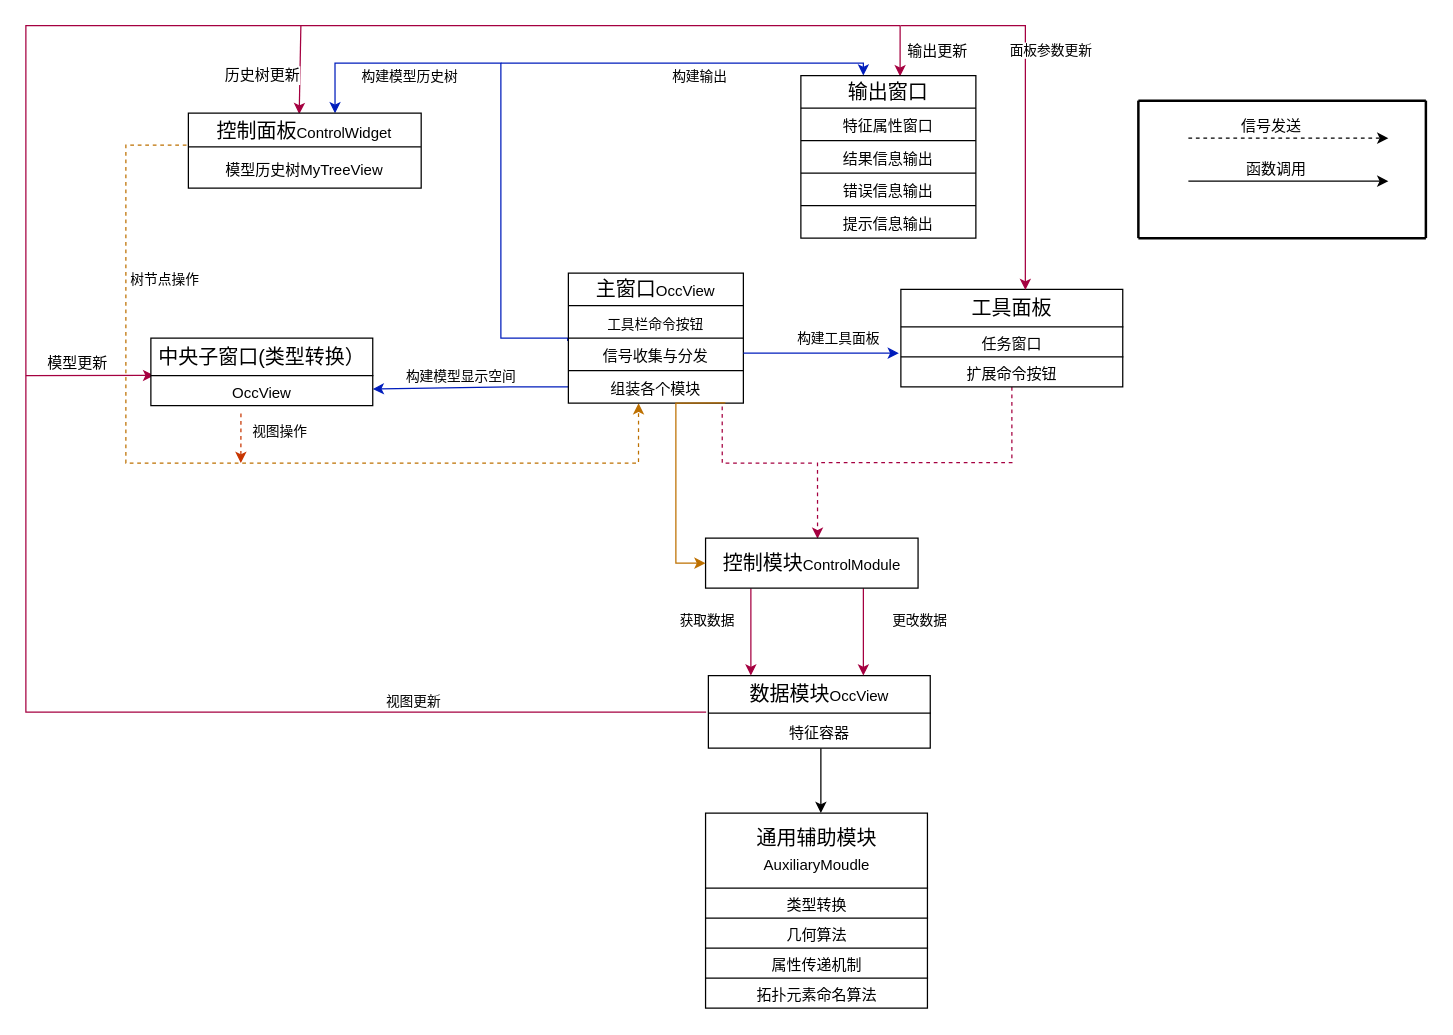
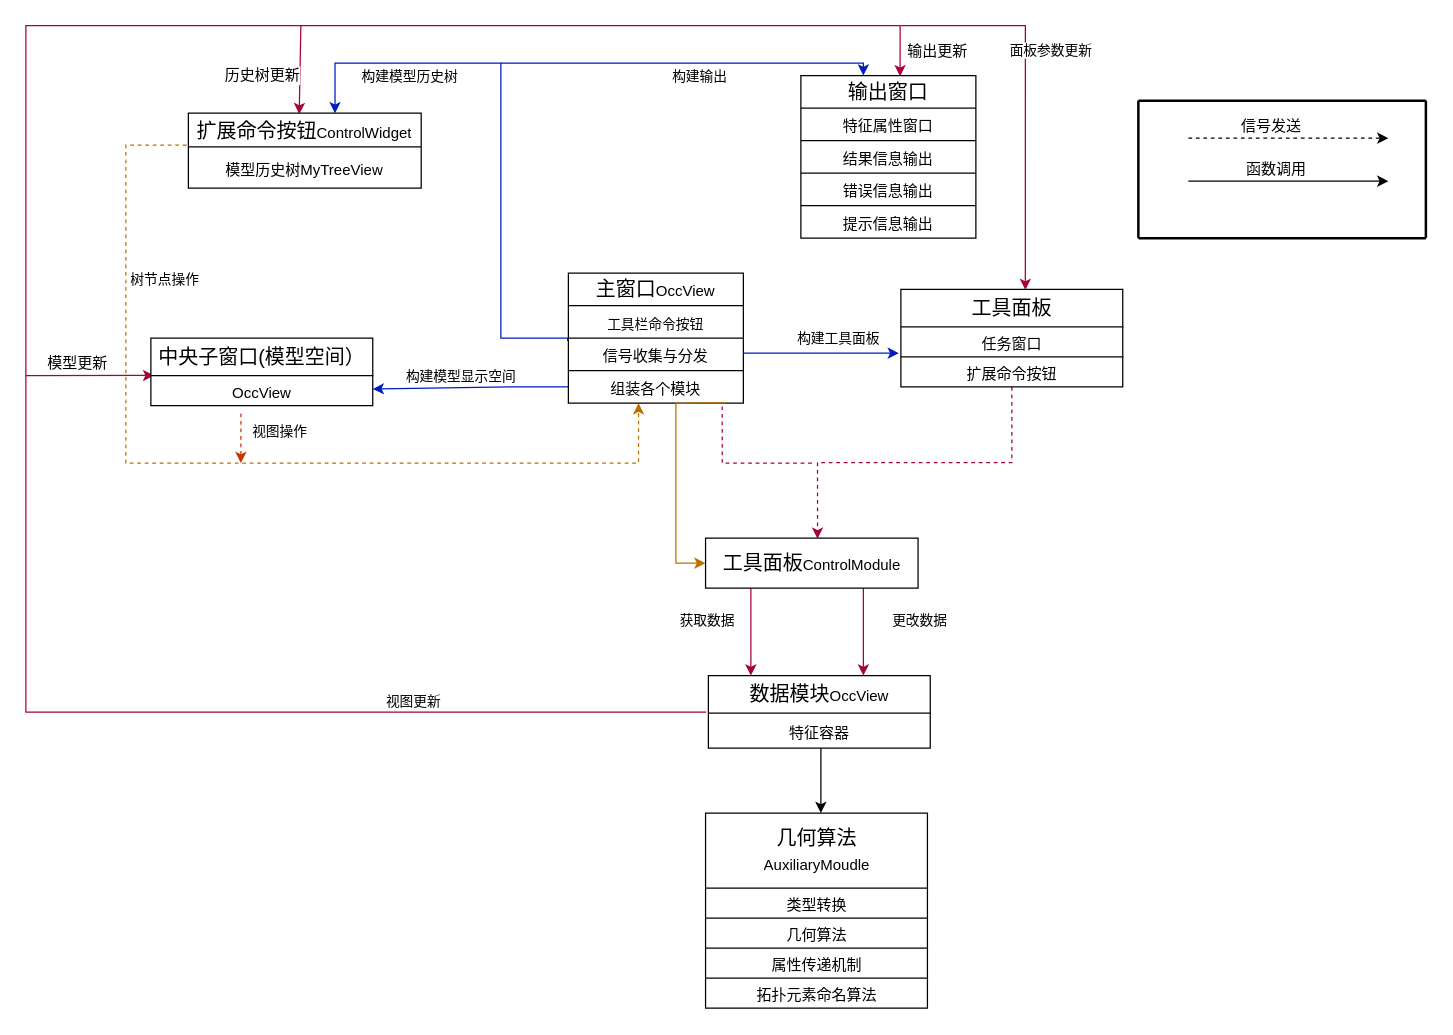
node "控制面板ControlWidget": label "控制面板ControlWidget" -> "扩展命令按钮ControlWidget"
node "中央子窗口(类型转换）": label "中央子窗口(类型转换）" -> "中央子窗口(模型空间）"
node "控制模块ControlModule": label "控制模块ControlModule" -> "工具面板ControlModule"
node "通用辅助模块AuxiliaryMoudle": label "通用辅助模块AuxiliaryMoudle" -> "几何算法AuxiliaryMoudle"
